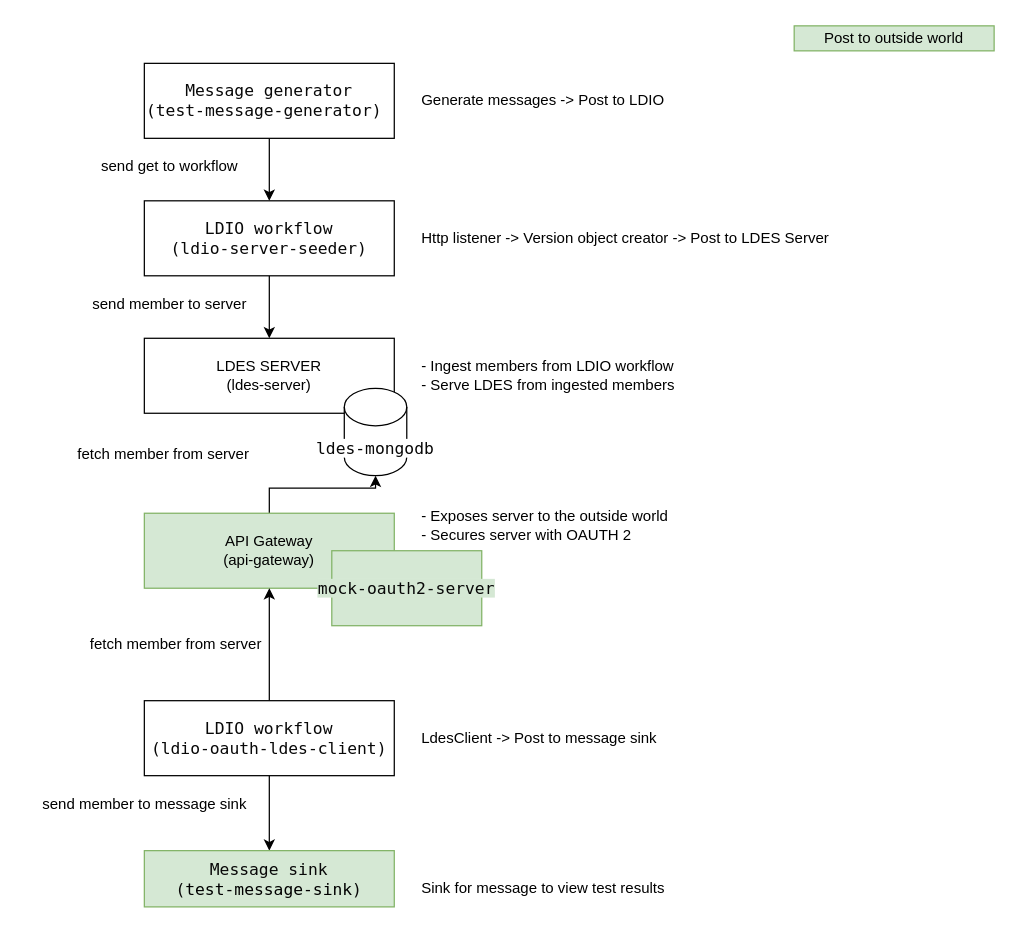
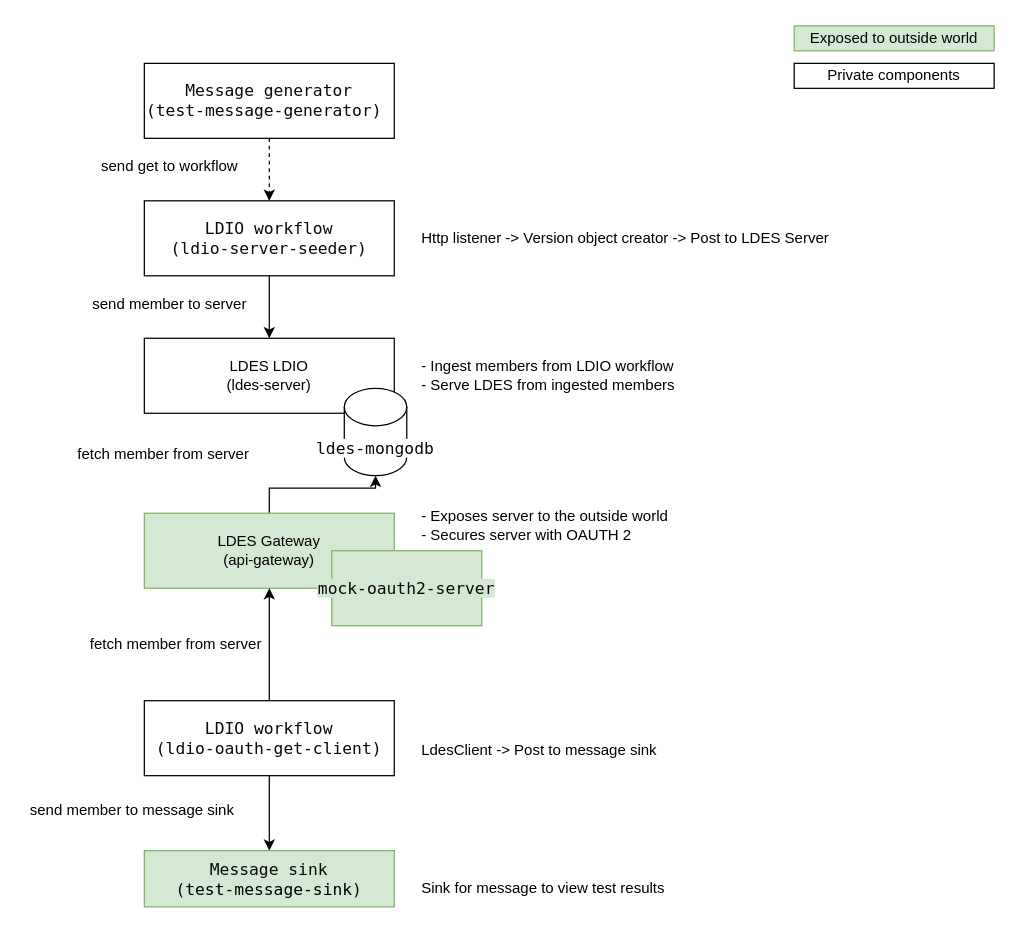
node "Post to outside world": label "Post to outside world" -> "Exposed to outside world"
node "Private components": added
node "Generate messages -> Post to LDIO": removed
edge "Message generator (test-message-generator)" -> "LDIO workflow (ldio-server-seeder)": style solid -> dashed
node "LDES SERVER (ldes-server)": label "LDES SERVER (ldes-server)" -> "LDES LDIO (ldes-server)"
node "API Gateway (api-gateway)": label "API Gateway (api-gateway)" -> "LDES Gateway (api-gateway)"
node "LDIO workflow (ldio-oauth-ldes-client)": label "LDIO workflow (ldio-oauth-ldes-client)" -> "LDIO workflow (ldio-oauth-get-client)"
node "LdesClient -> Post to message sink": moved (551, 738) -> (551, 751)
node "send member to message sink": moved (144, 804) -> (132, 811)
